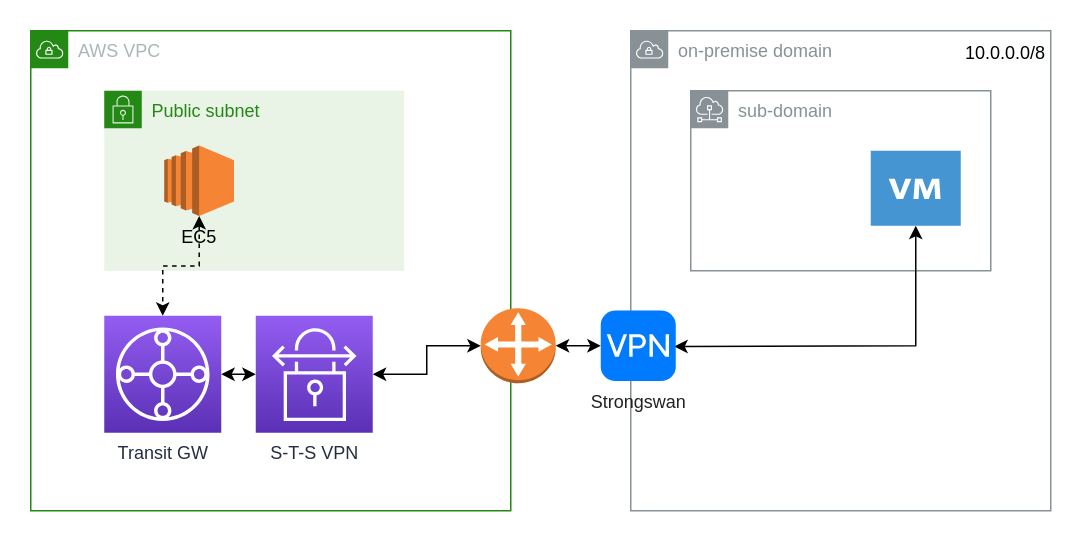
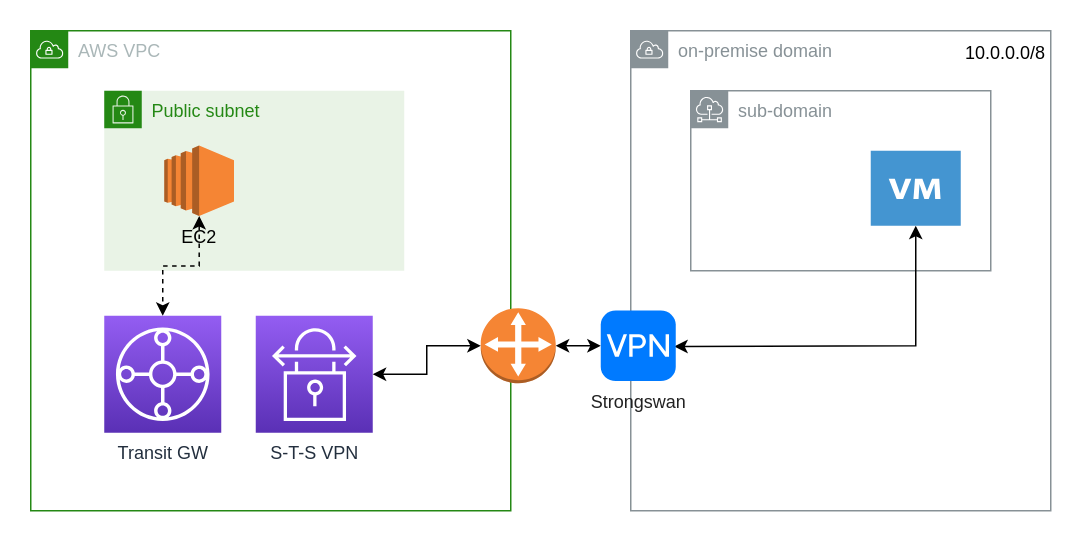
node "EC5": label "EC5" -> "EC2"
edge "Transit GW" -- "S-T-S VPN": removed
